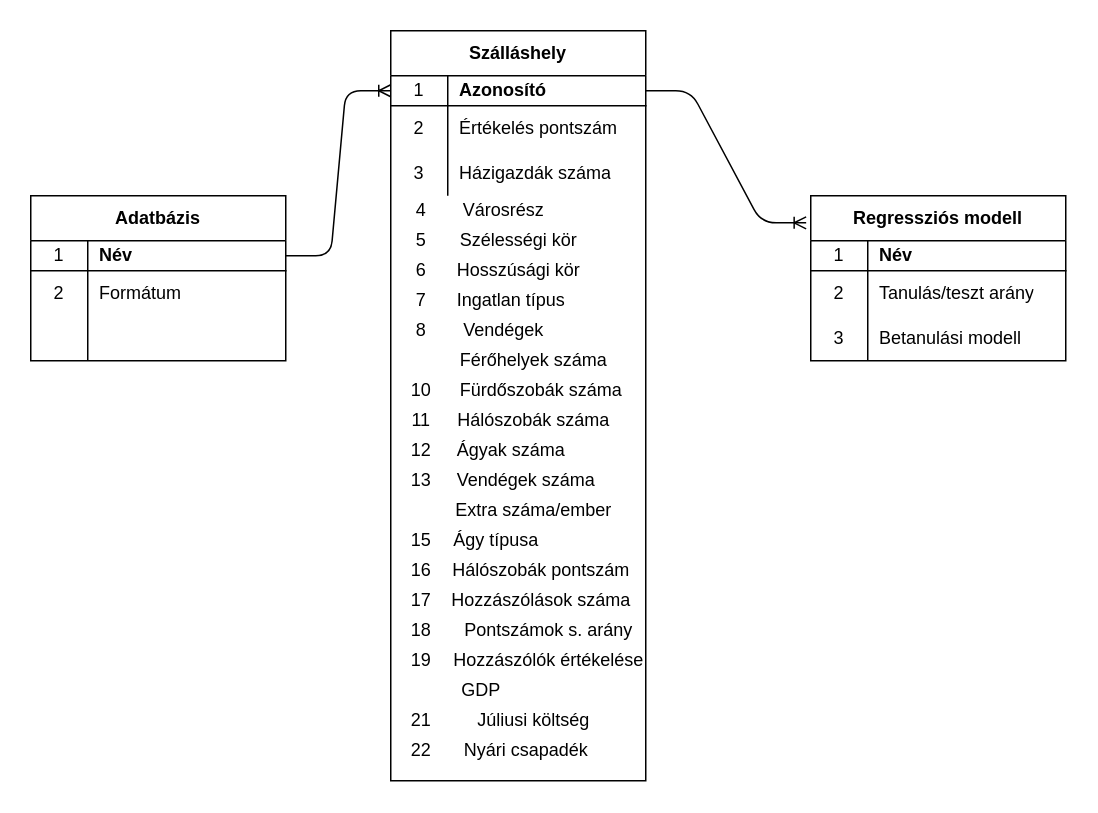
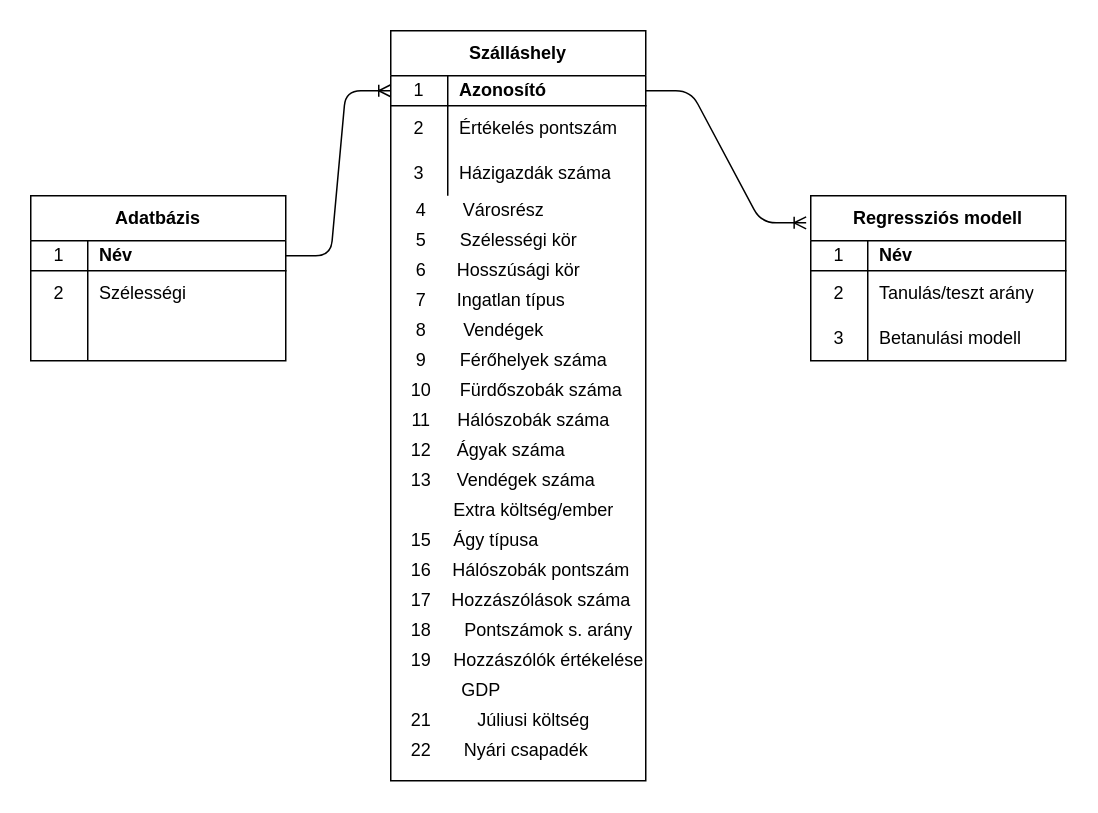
node "Formátum": label "Formátum" -> "Szélességi"
node "9": added
node "Extra száma/ember": label "Extra száma/ember" -> "Extra költség/ember"
